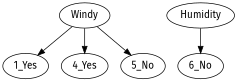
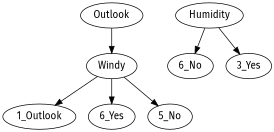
node "Outlook": added
node "1_Yes": label "1_Yes" -> "1_Outlook"
node "4_Yes": label "4_Yes" -> "6_Yes"
node "3_Yes": added
